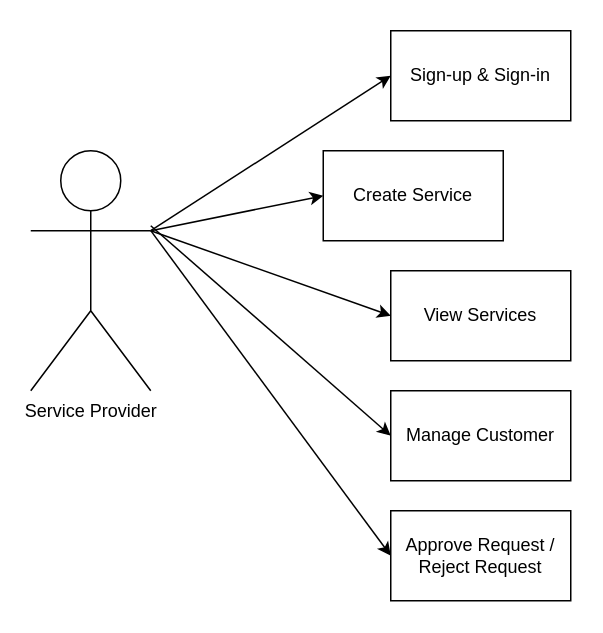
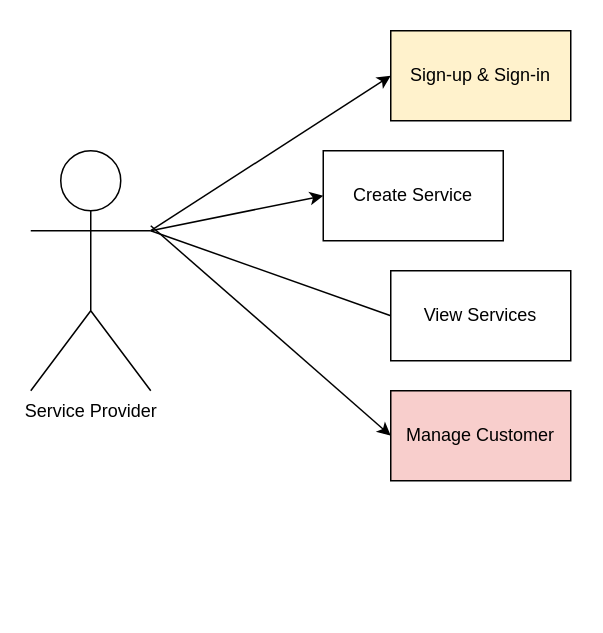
node "Sign-up & Sign-in": fillcolor #ffffff -> #fff2cc
edge "Service Provider" -> "View Services": arrowhead classic -> none
edge "Service Provider" -> "Approve Request / Reject Request": removed
node "Manage Customer": fillcolor #ffffff -> #f8cecc
node "Approve Request / Reject Request": removed
